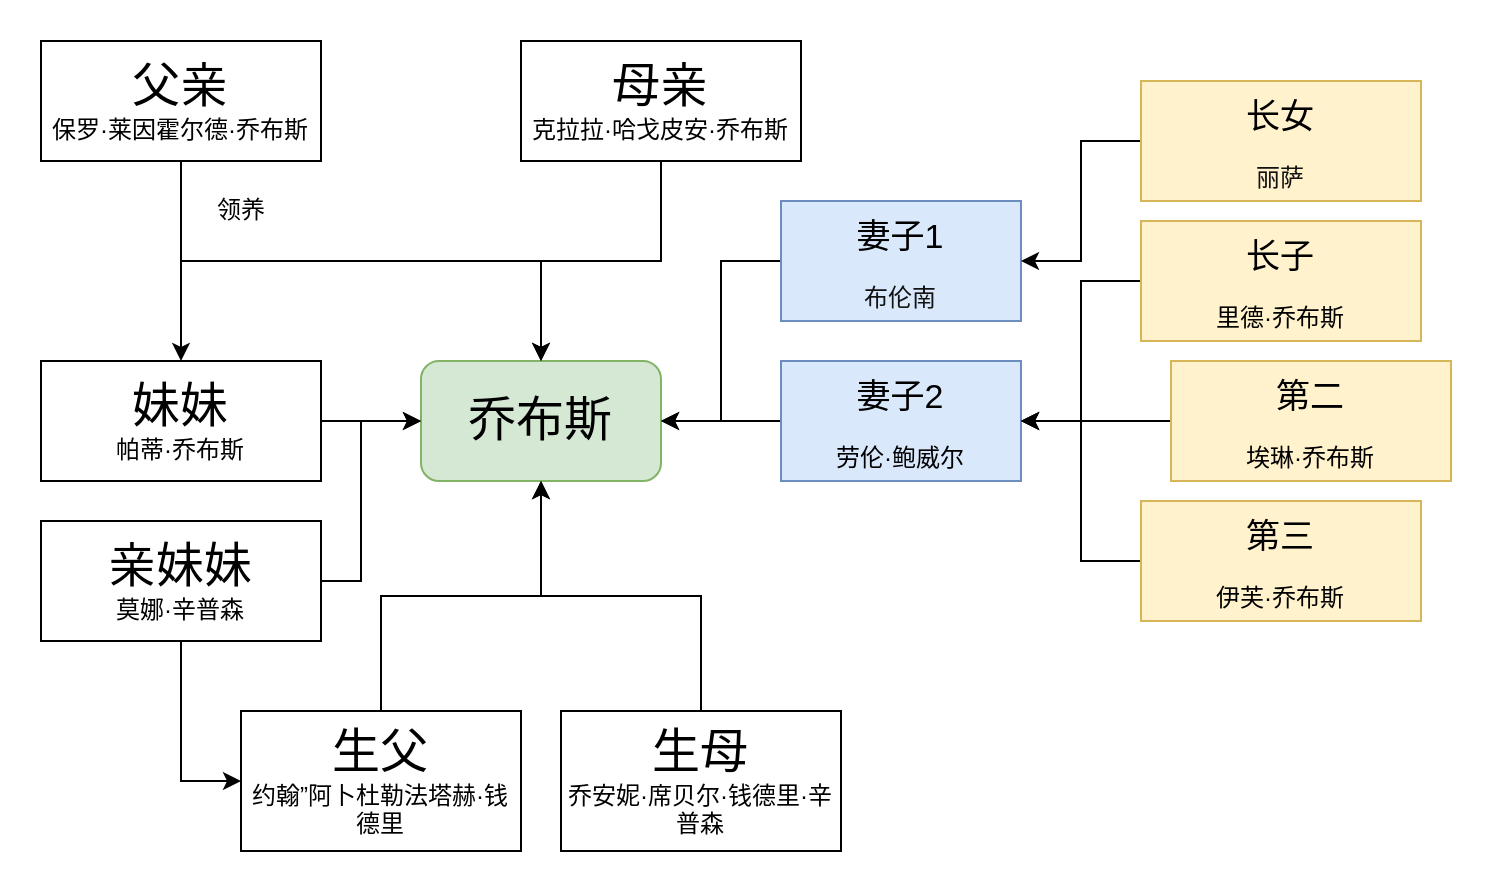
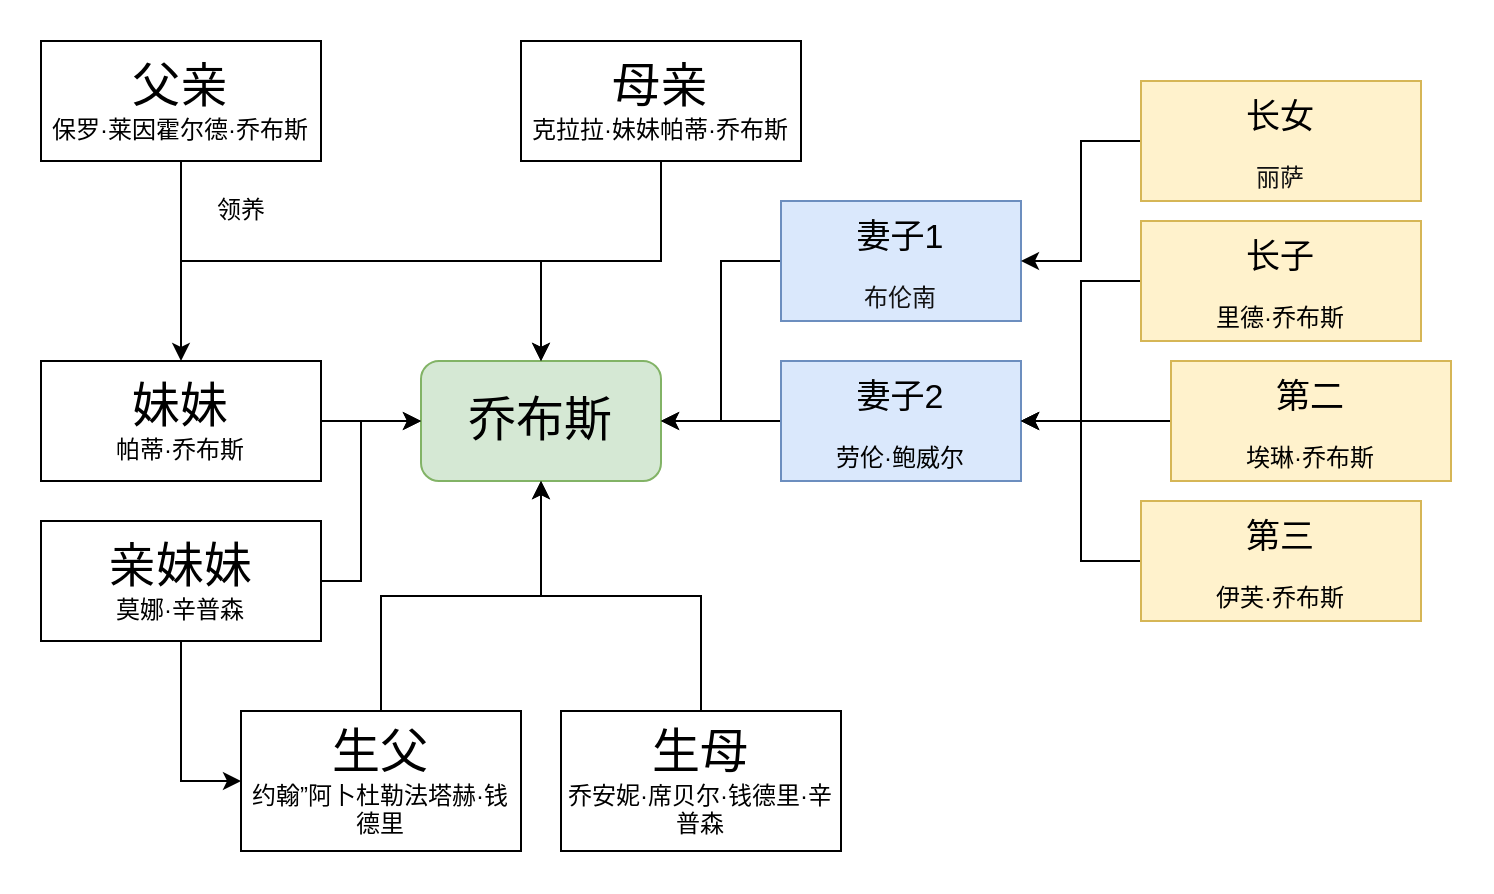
node "母亲克拉拉·哈戈皮安·乔布斯": label "母亲克拉拉·哈戈皮安·乔布斯" -> "母亲克拉拉·妹妹帕蒂·乔布斯"
